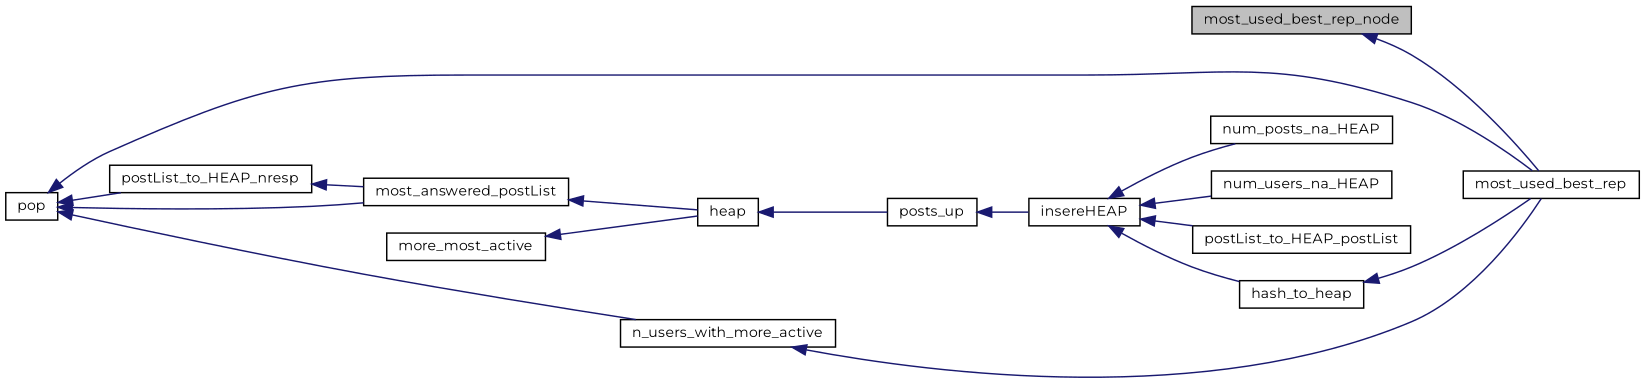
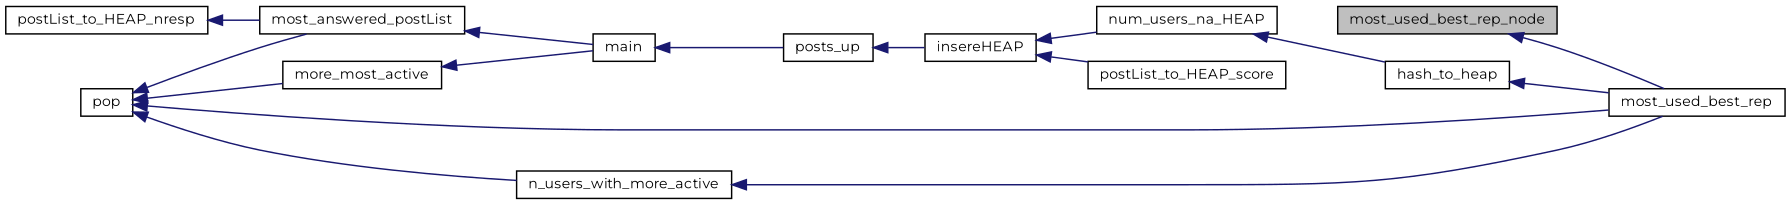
node "num_posts_na_HEAP": removed
edge "postList_to_HEAP_nresp" -> "pop": now "more_most_active" -> "pop"
node "heap": label "heap" -> "main"
node "postList_to_HEAP_postList": label "postList_to_HEAP_postList" -> "postList_to_HEAP_score"
edge "hash_to_heap" -> "insereHEAP": now "hash_to_heap" -> "num_users_na_HEAP"
